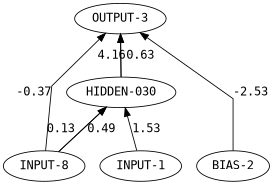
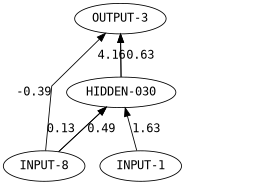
edge "INPUT-8" -> "OUTPUT-3": label "-0.37" -> "-0.39"
edge "INPUT-1" -> "HIDDEN-030": label "1.53" -> "1.63"
node "BIAS-2": removed
